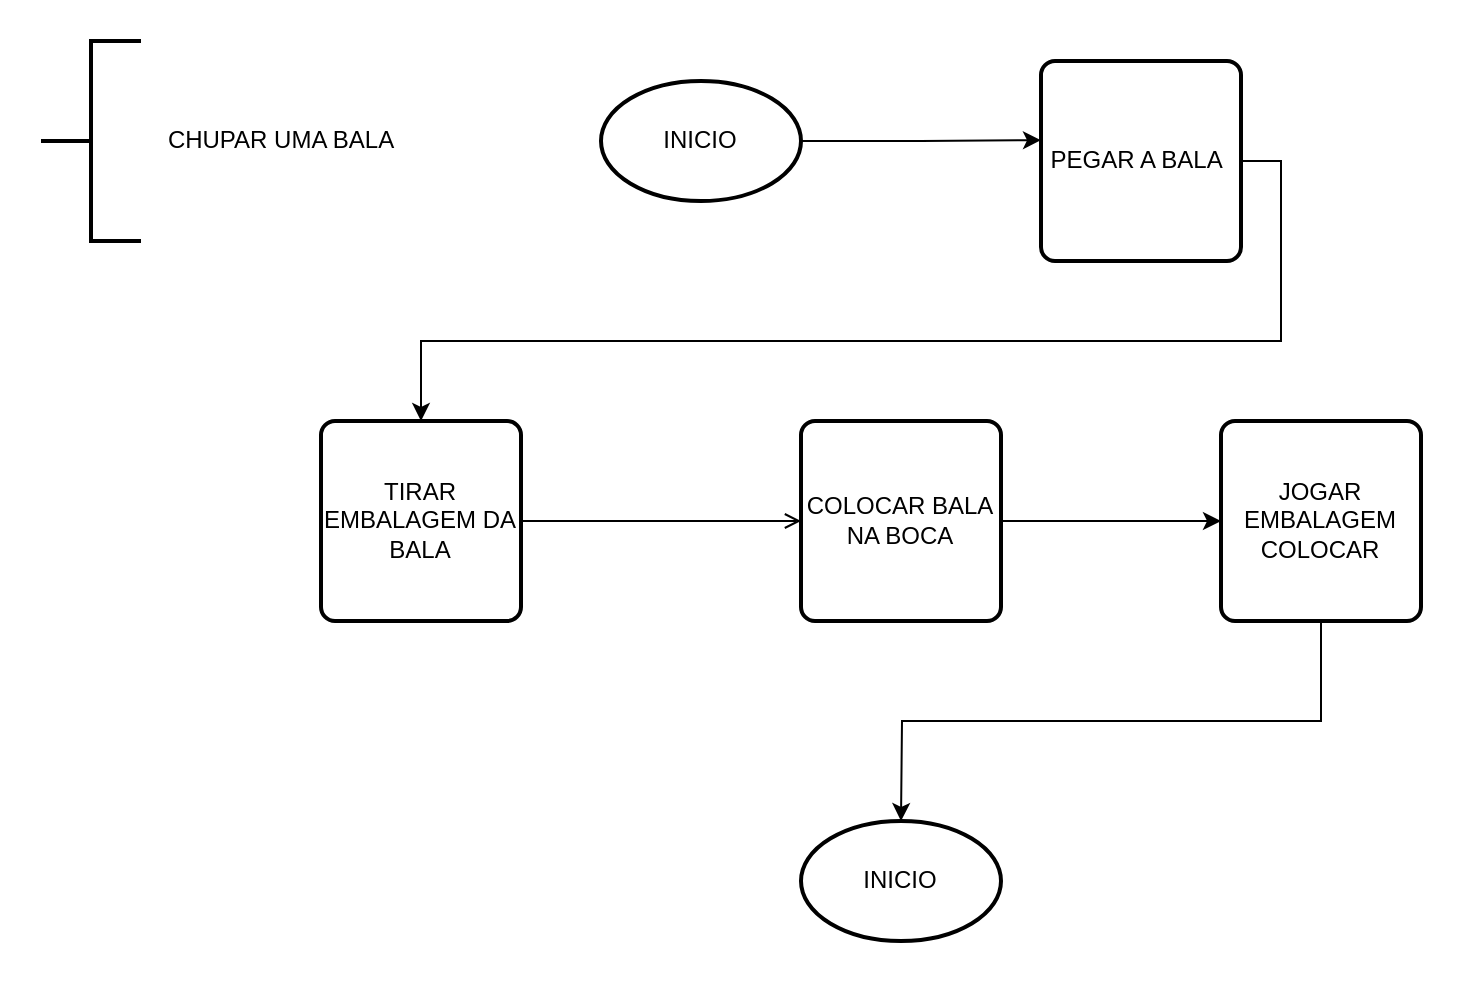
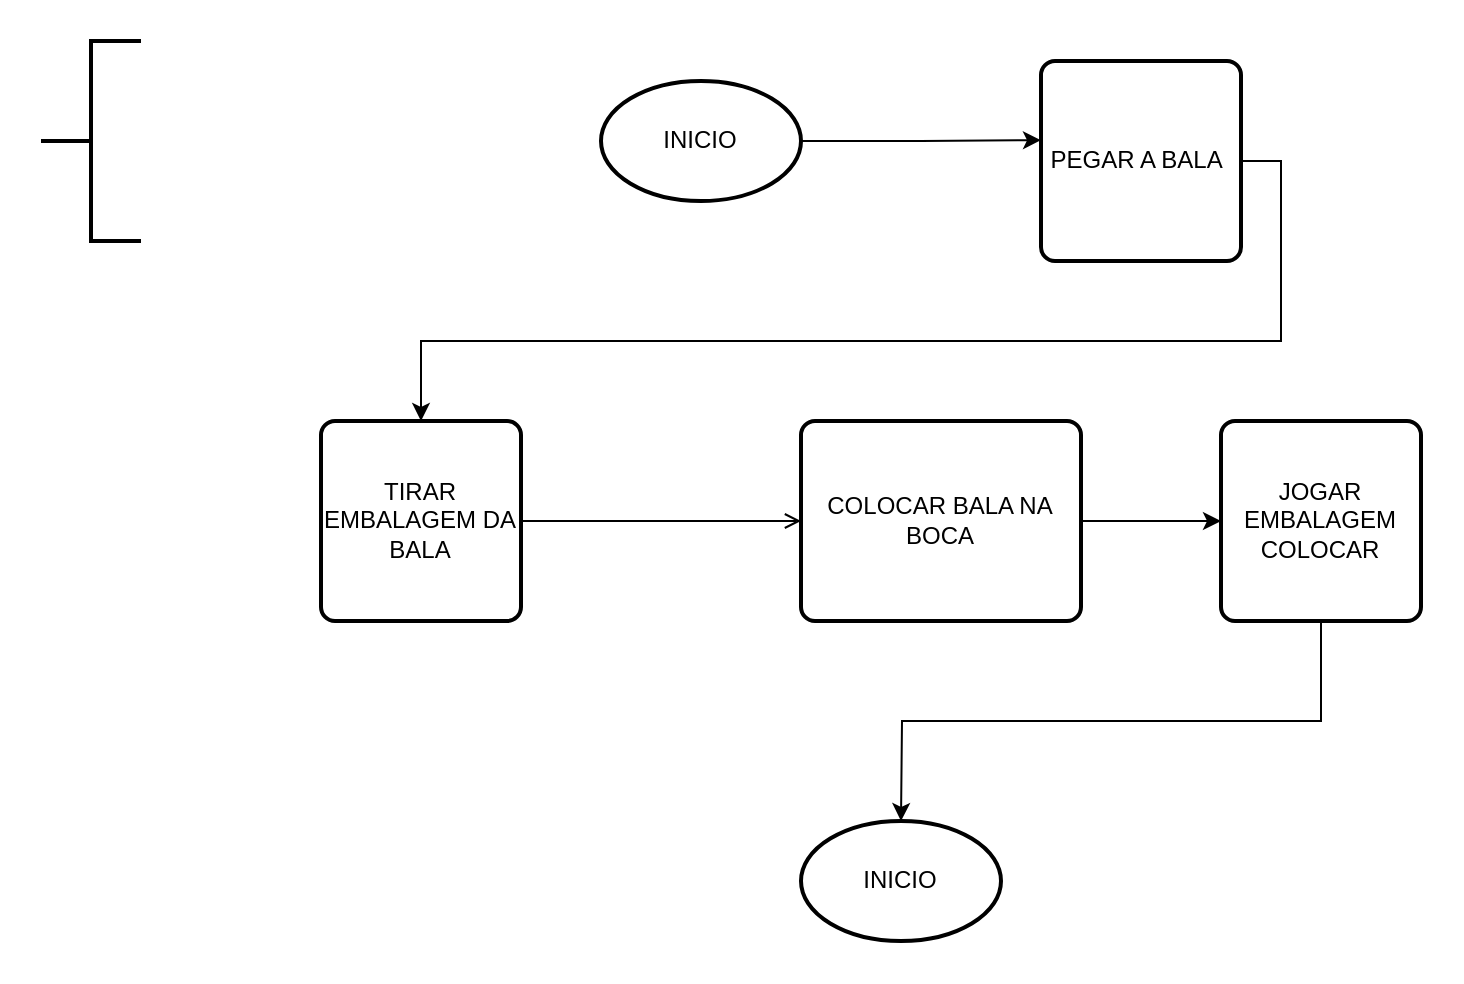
node "CHUPAR UMA BALA": removed
node "COLOCAR BALA NA BOCA": size 200x200 -> 280x200
